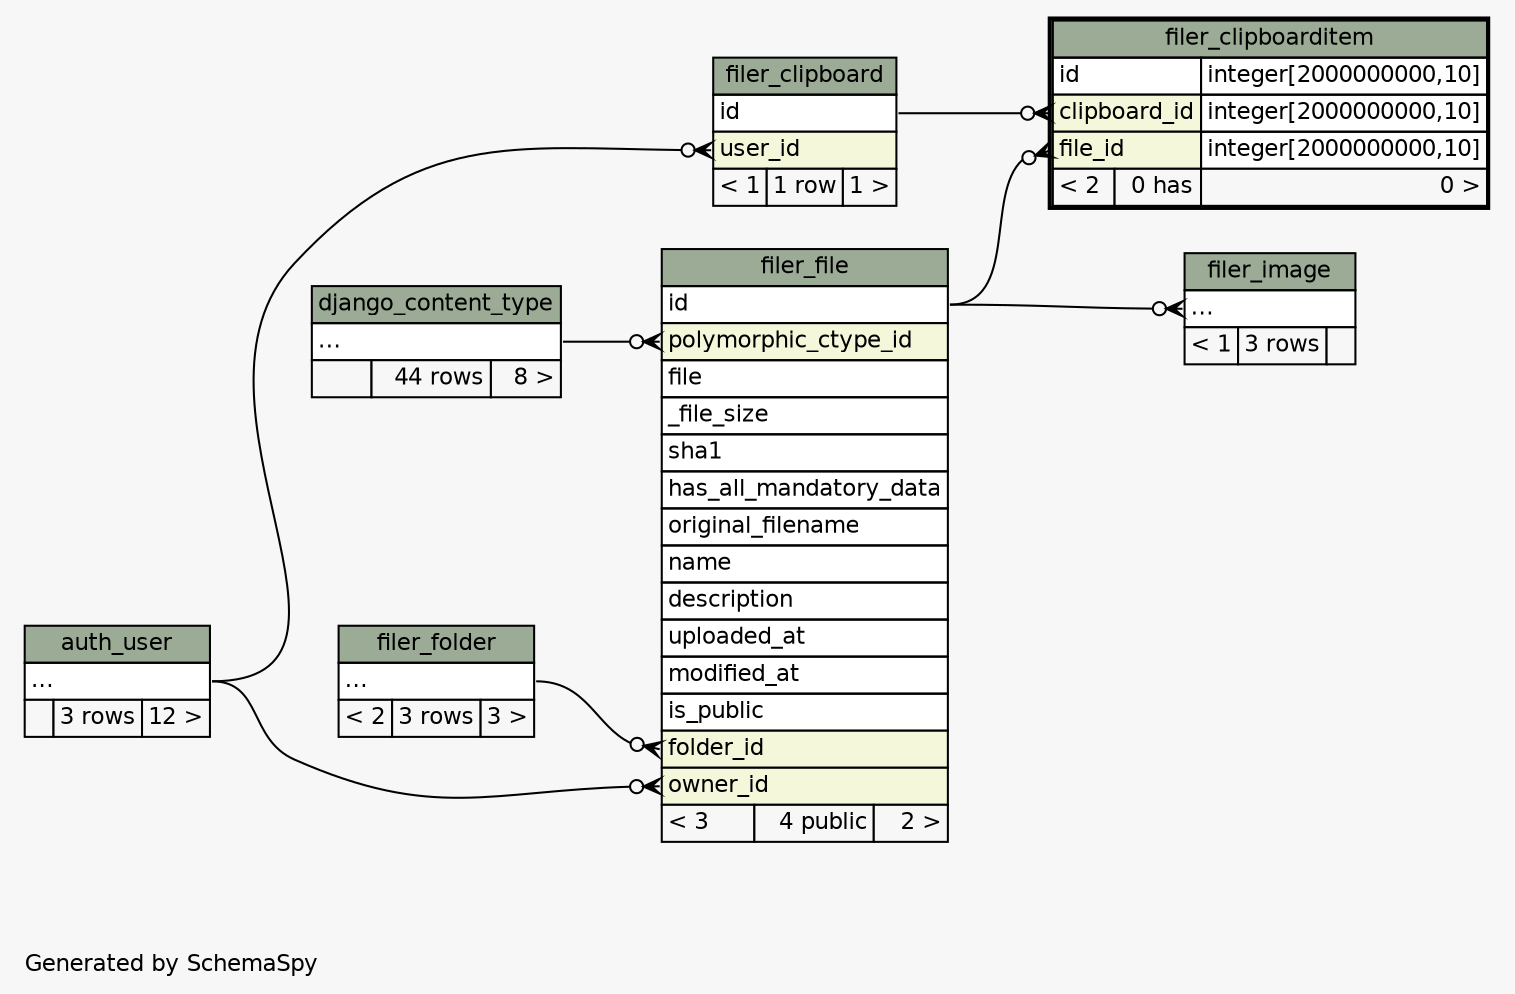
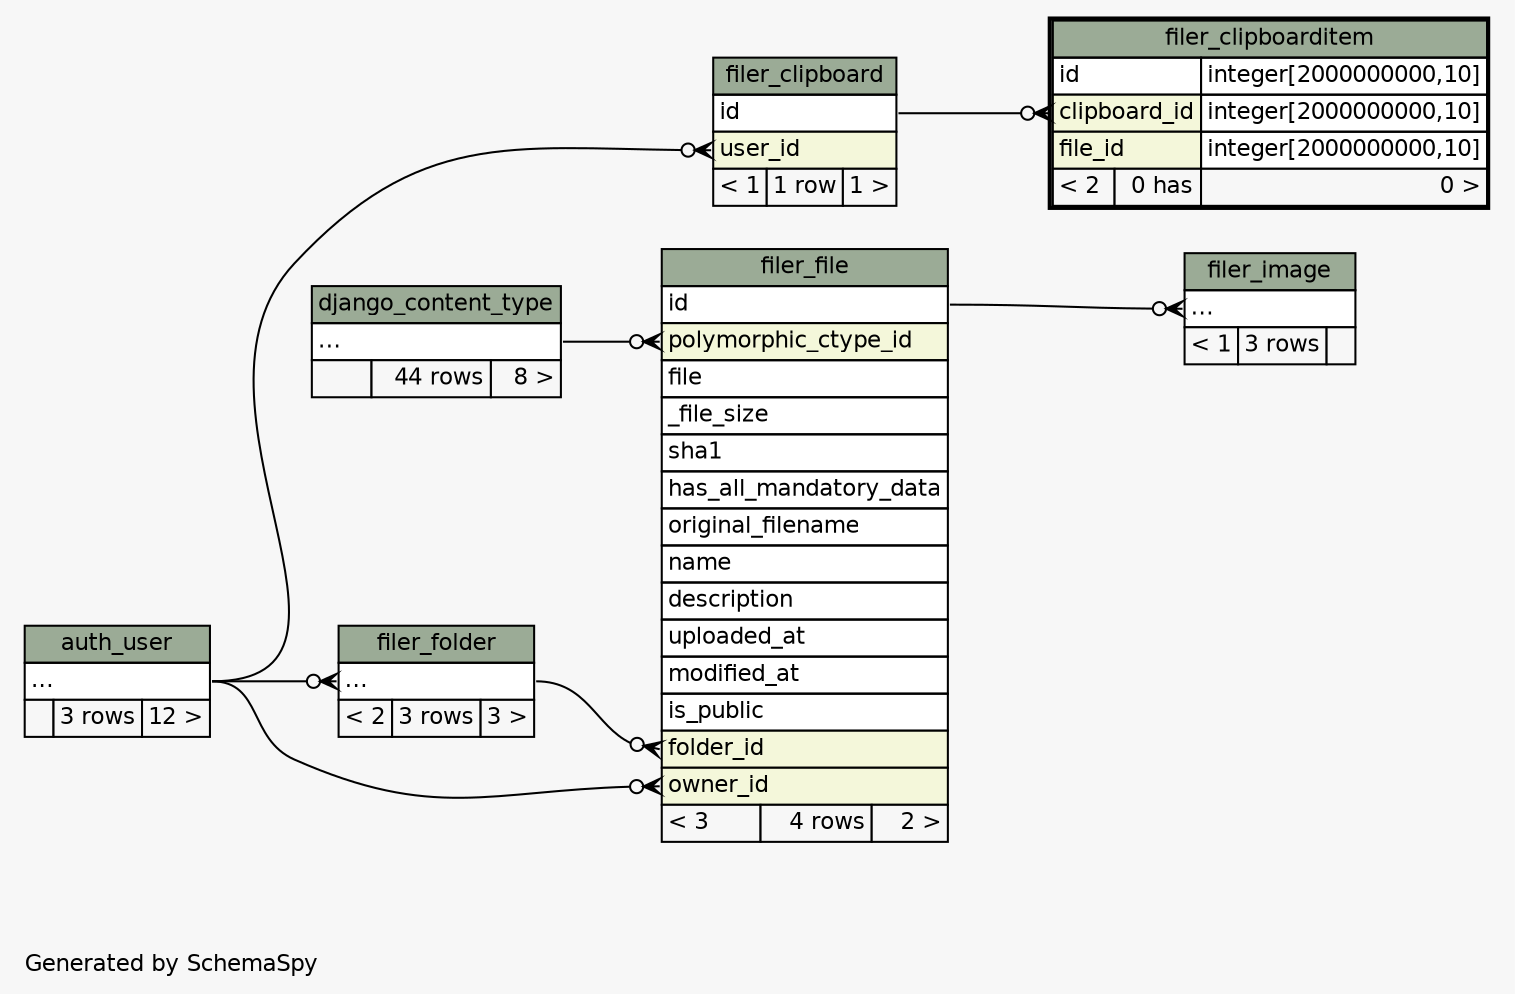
edge "filer_file" -> "filer_clipboarditem": removed
edge "auth_user" -> "filer_folder": added
node "filer_file": text "4 public" -> "4 rows"
